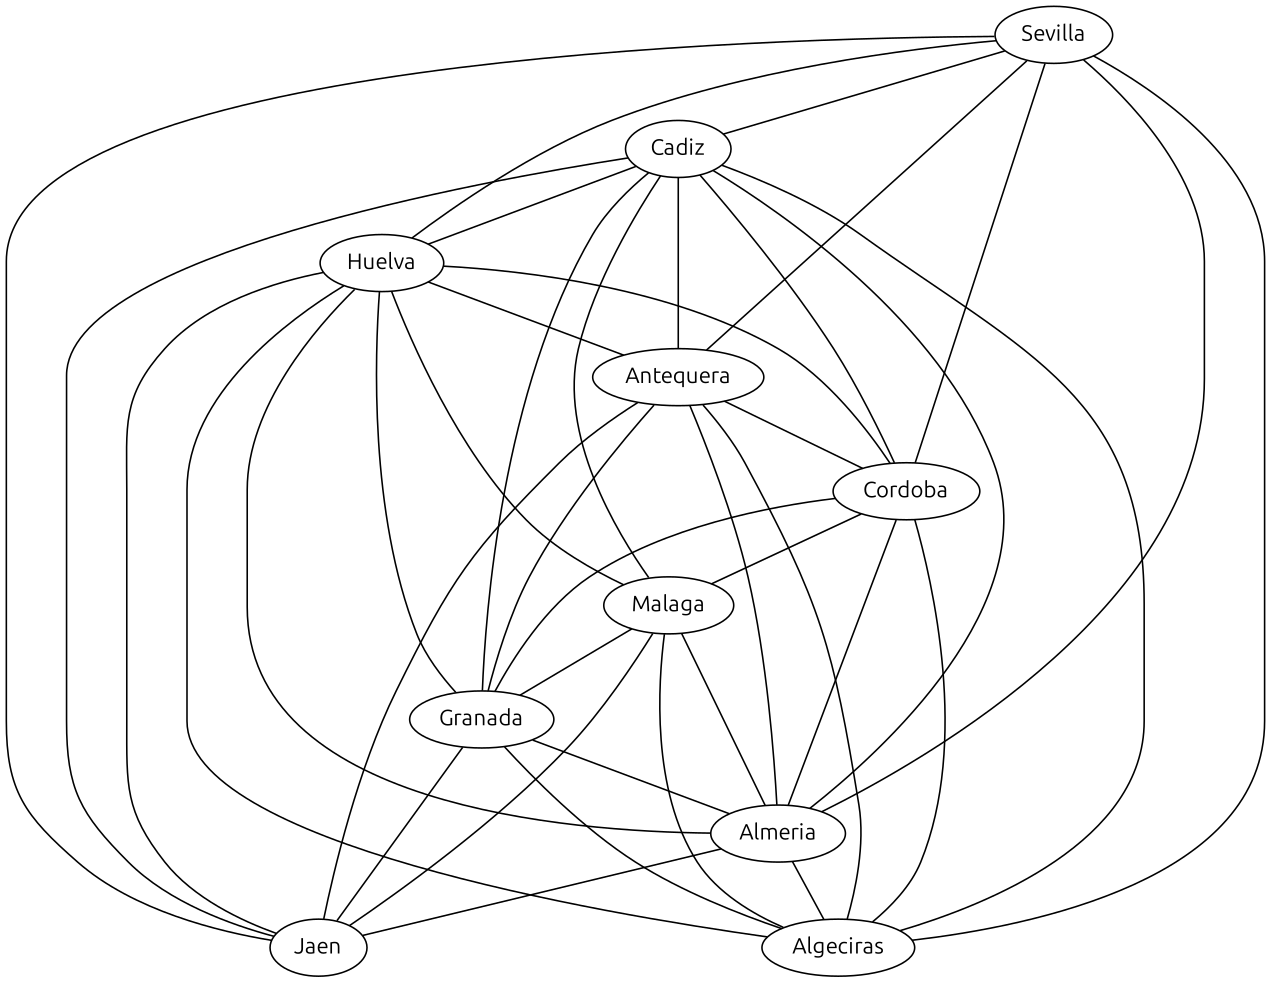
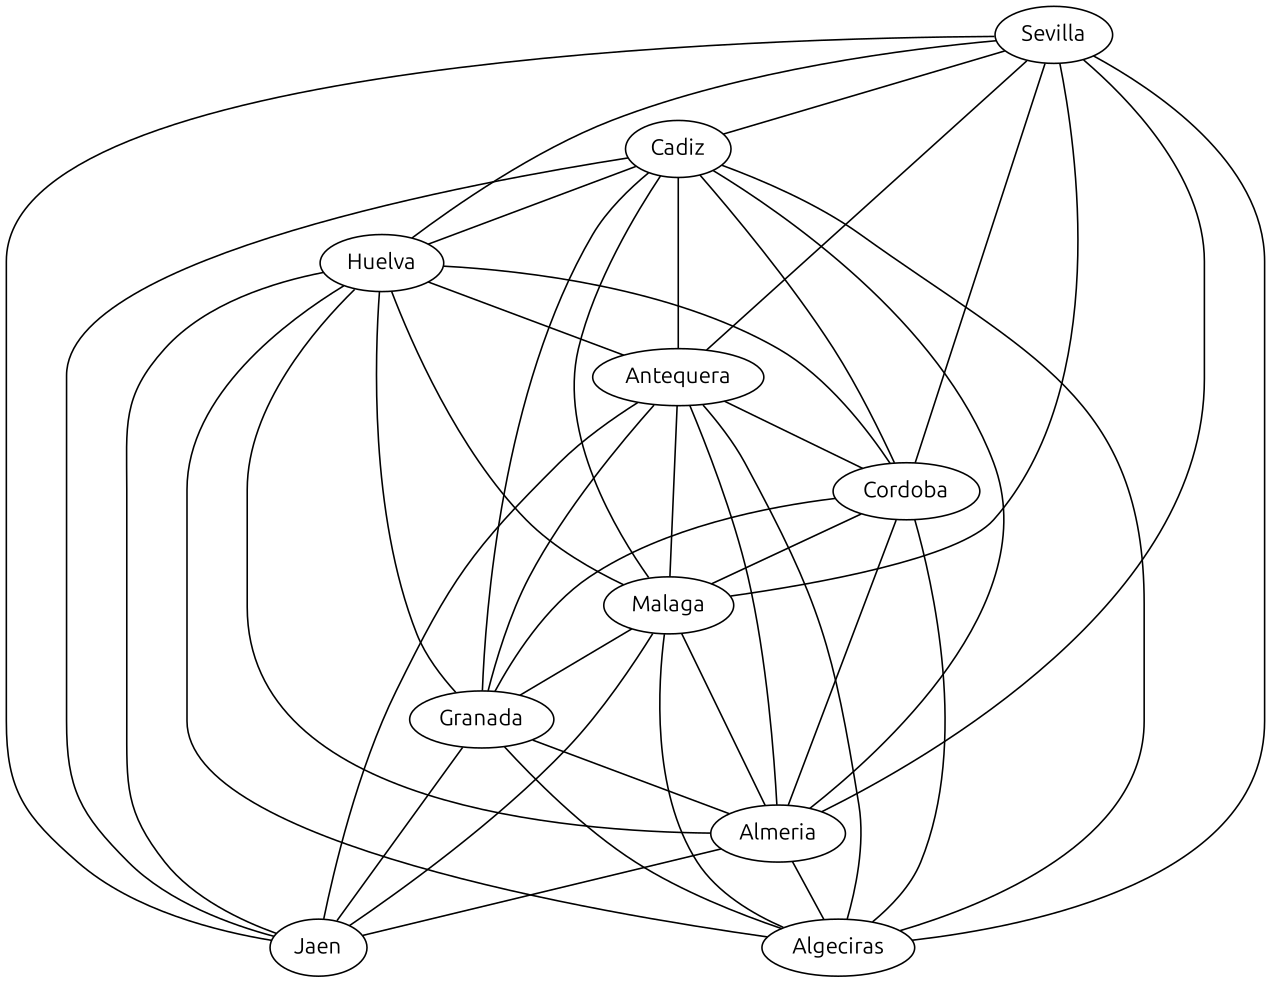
edge "Sevilla" -- "Malaga": added
edge "Antequera" -- "Malaga": added
